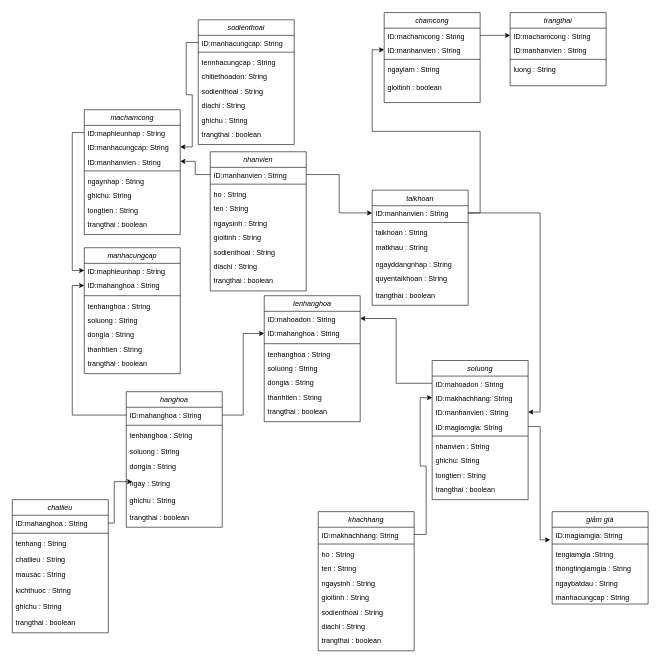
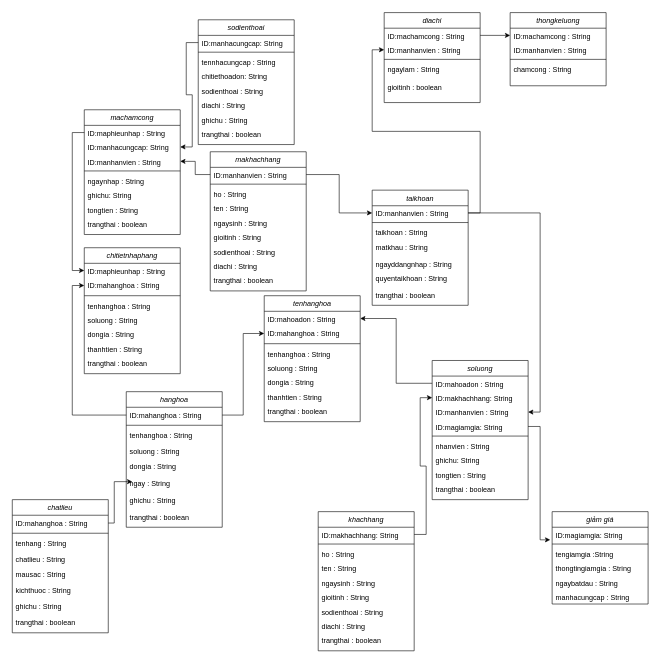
node "chamcong": label "chamcong" -> "diachi"
node "trangthai": label "trangthai" -> "thongkeluong"
node "luong : String": label "luong : String" -> "chamcong : String"
node "nhanvien": label "nhanvien" -> "makhachhang"
node "manhacungcap": label "manhacungcap" -> "chitietnhaphang"
